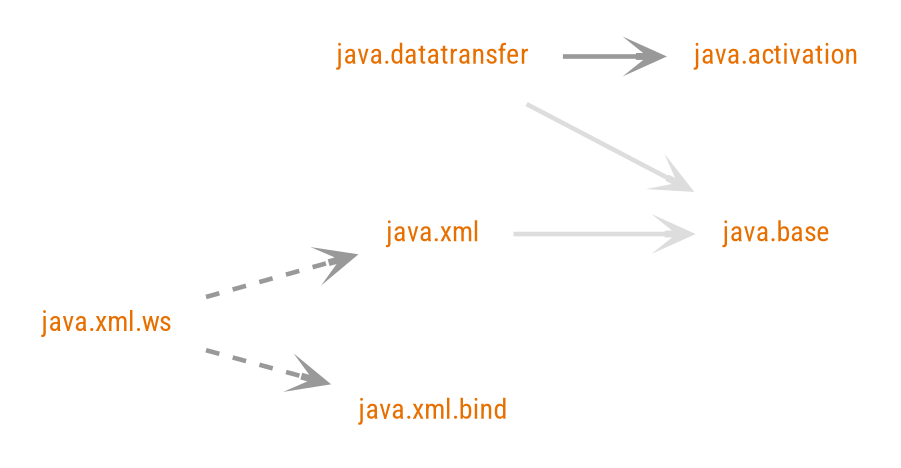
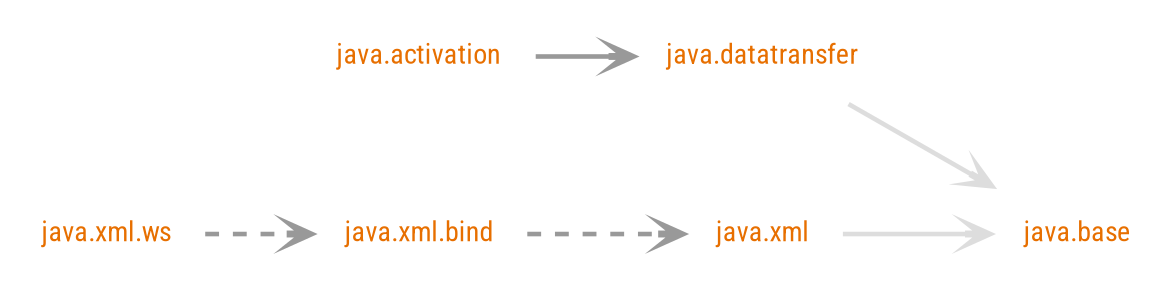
edge "java.datatransfer" -> "java.activation": reversed
edge "java.xml.ws" -> "java.xml": now "java.xml.bind" -> "java.xml"
